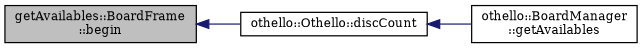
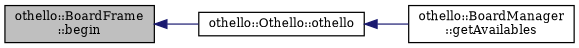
node "getAvailables::BoardFrame ::begin": label "getAvailables::BoardFrame ::begin" -> "othello::BoardFrame ::begin"
node "othello::Othello::discCount": label "othello::Othello::discCount" -> "othello::Othello::othello"
